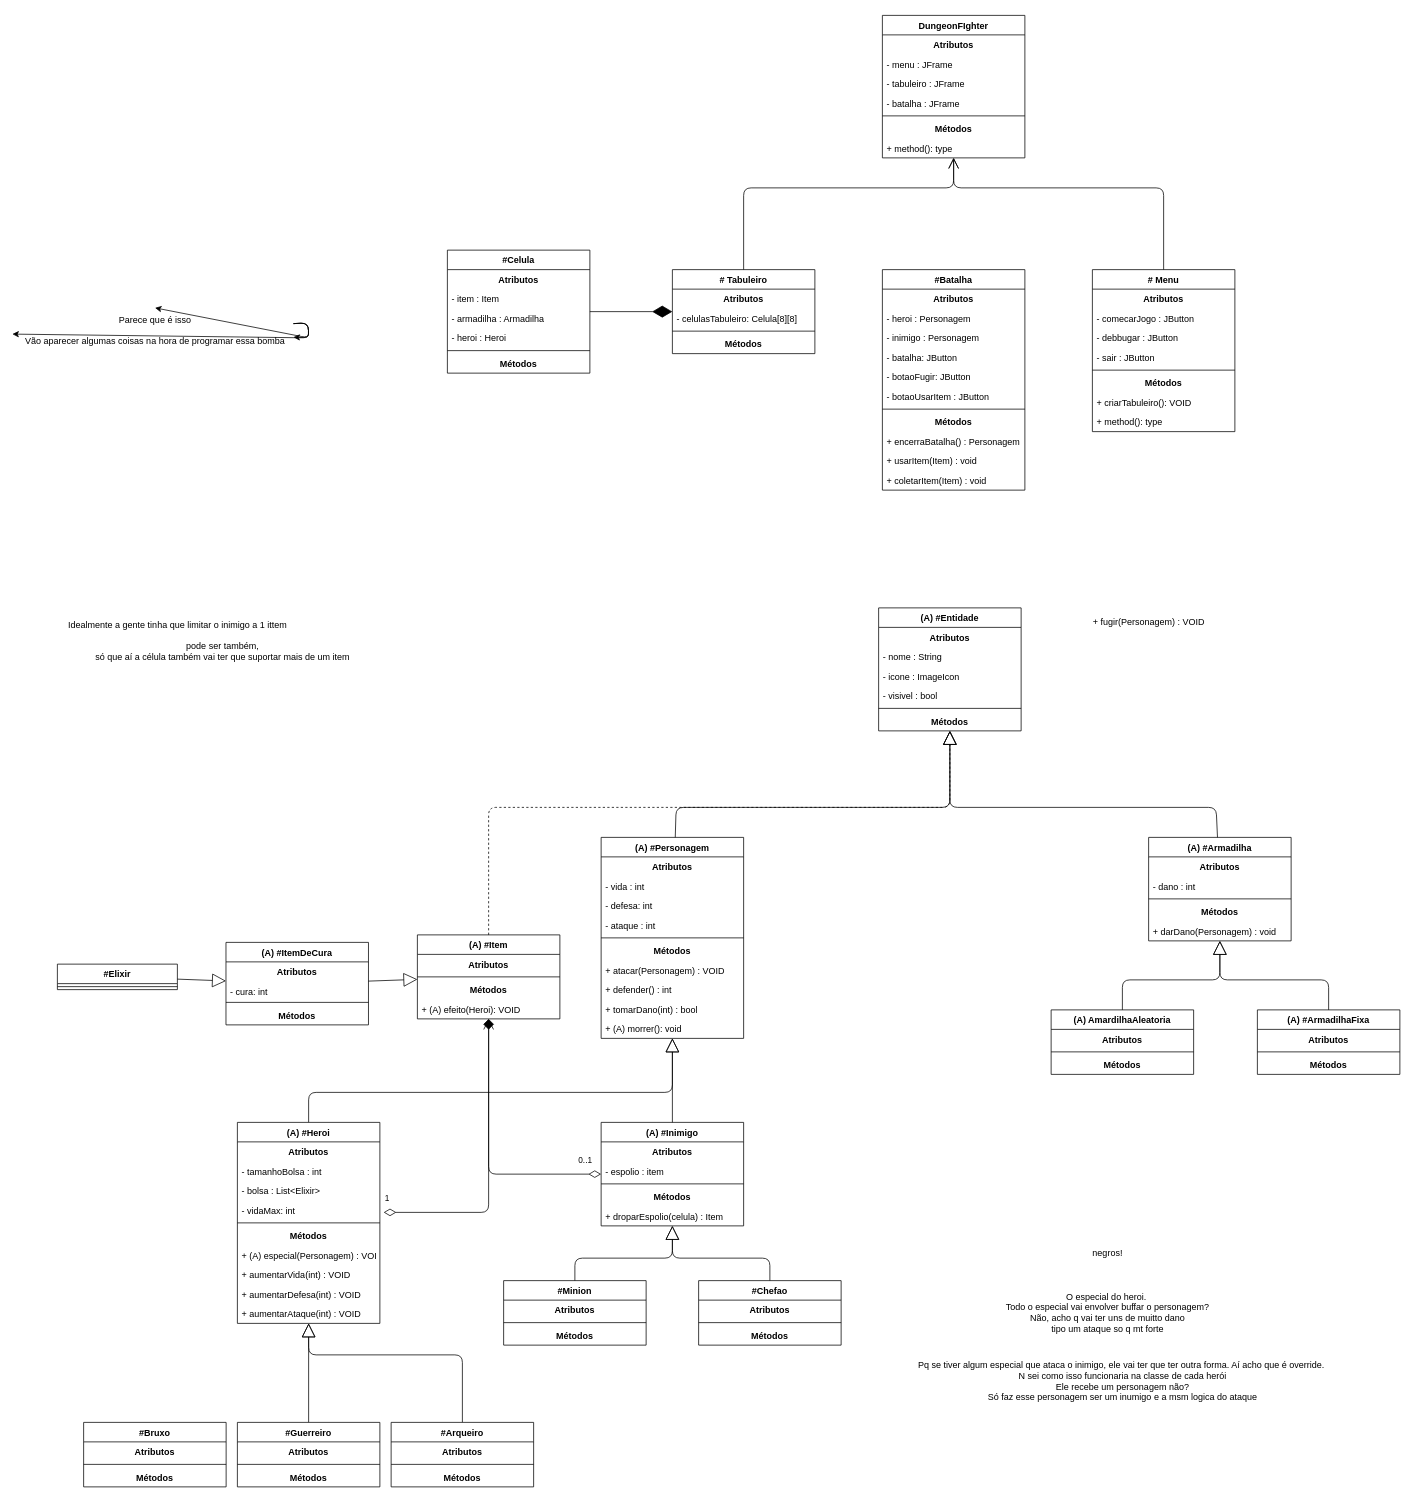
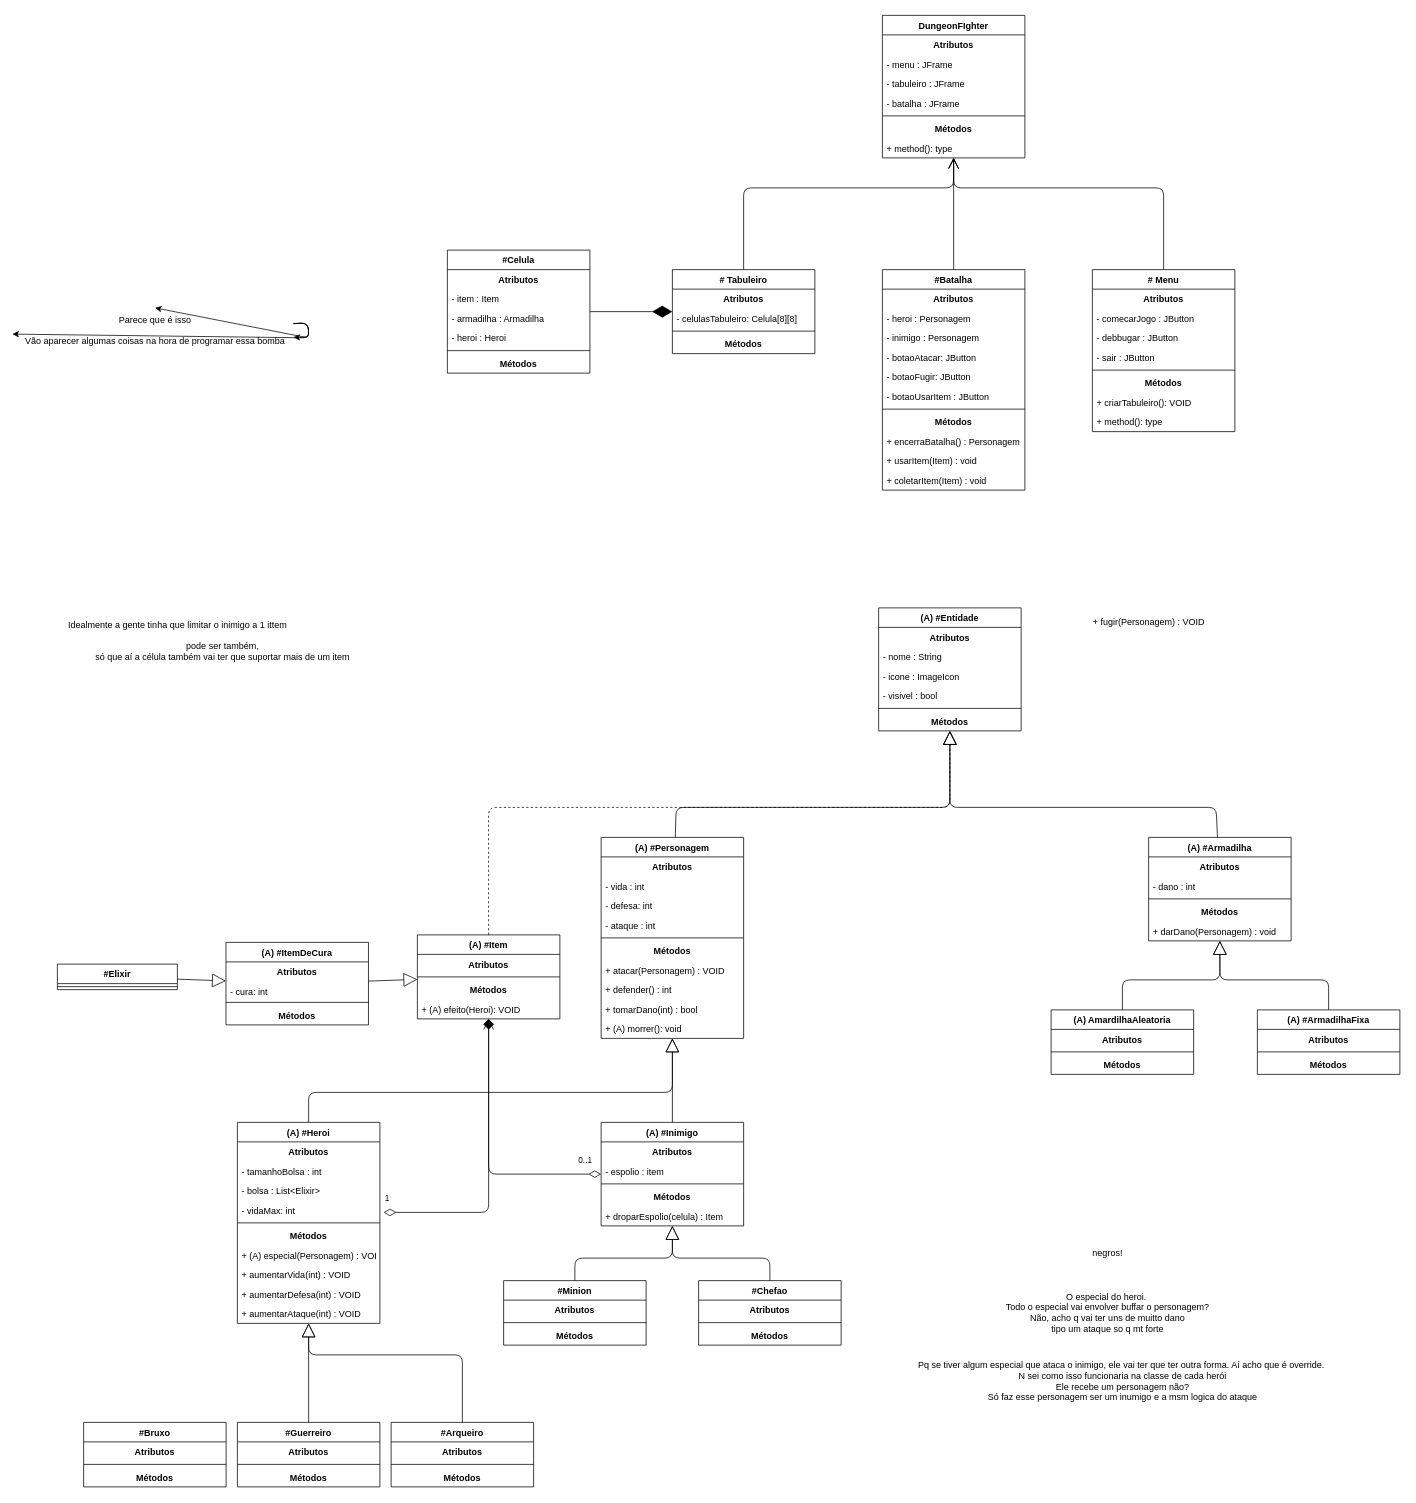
edge "#Batalha" -> "DungeonFIghter": added
node "- batalha: JButton": label "- batalha: JButton" -> "- botaoAtacar: JButton"
